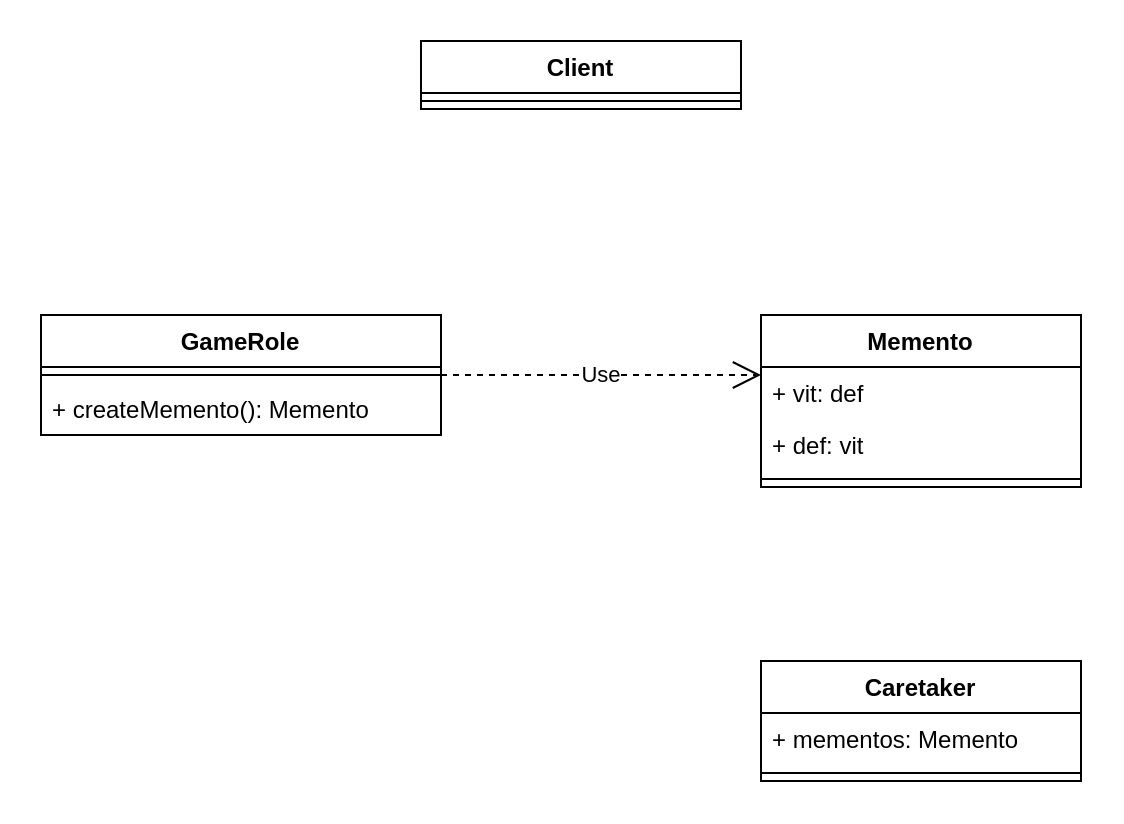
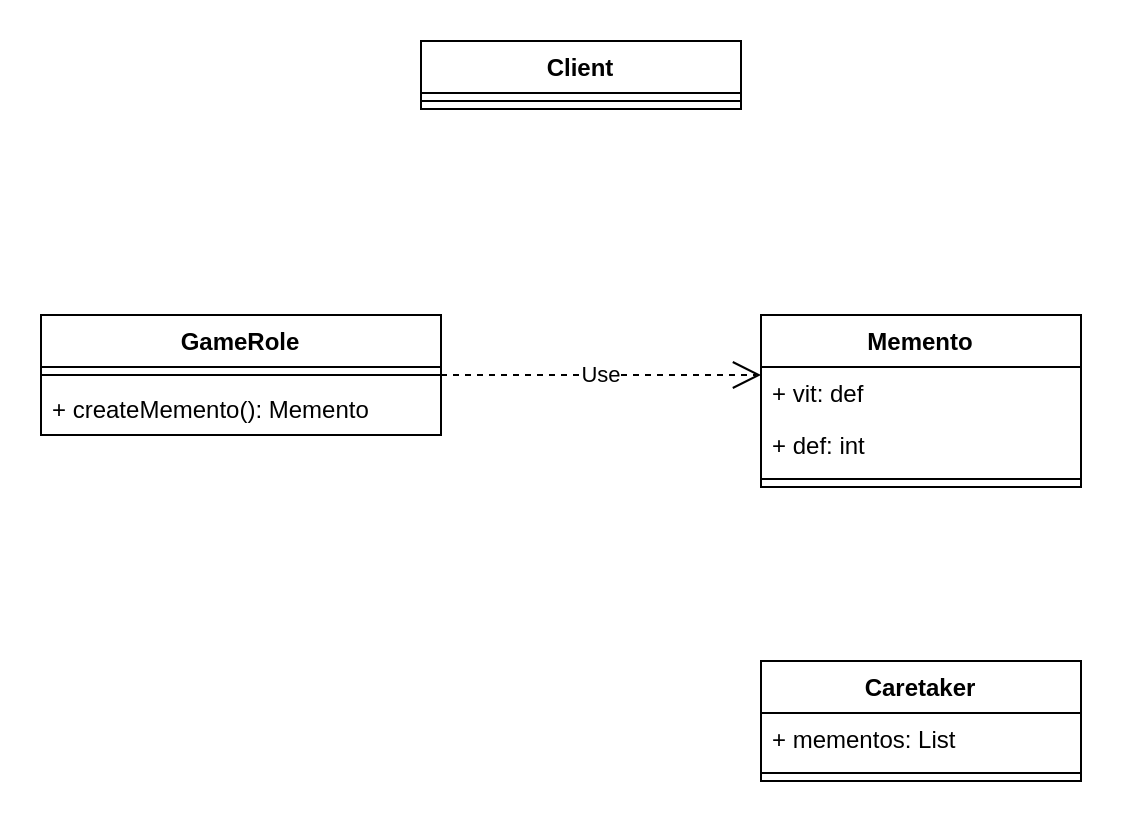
node "+ def: vit": label "+ def: vit" -> "+ def: int"
node "+ mementos: Memento": label "+ mementos: Memento" -> "+ mementos: List"
